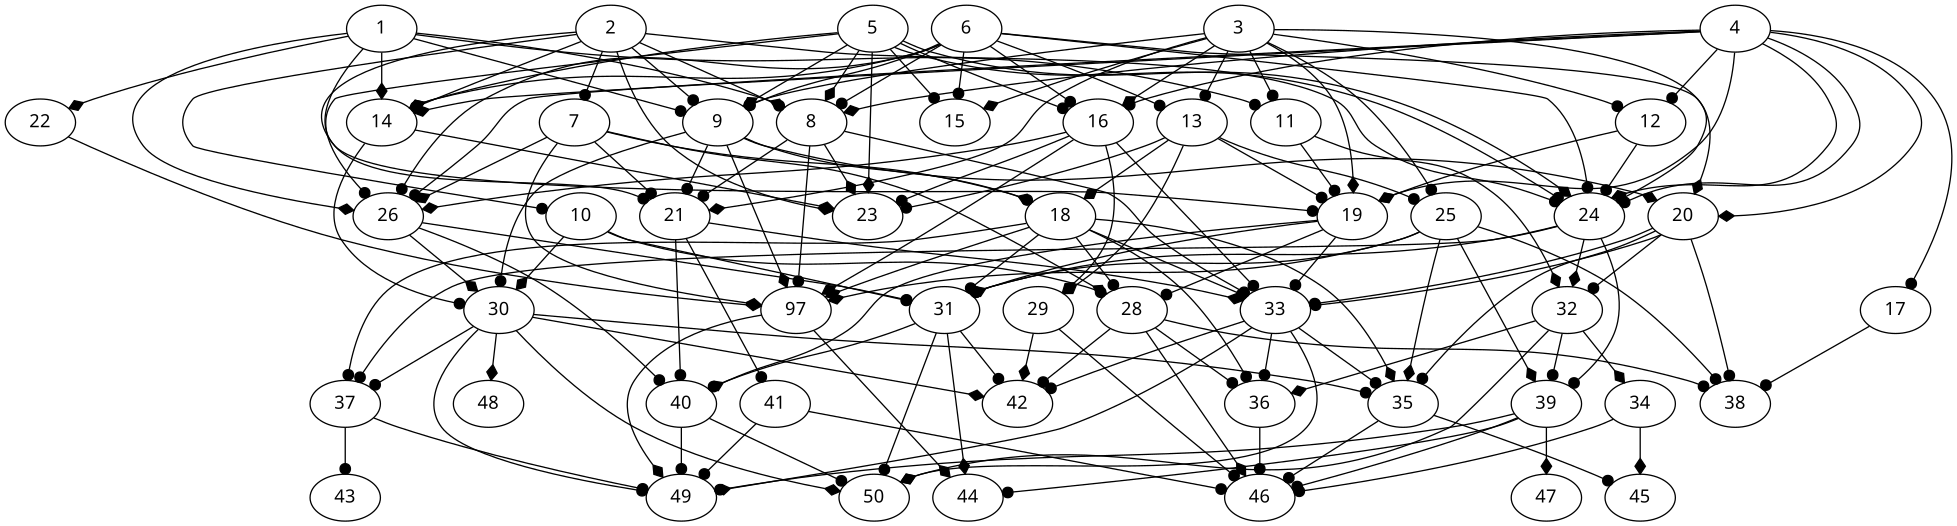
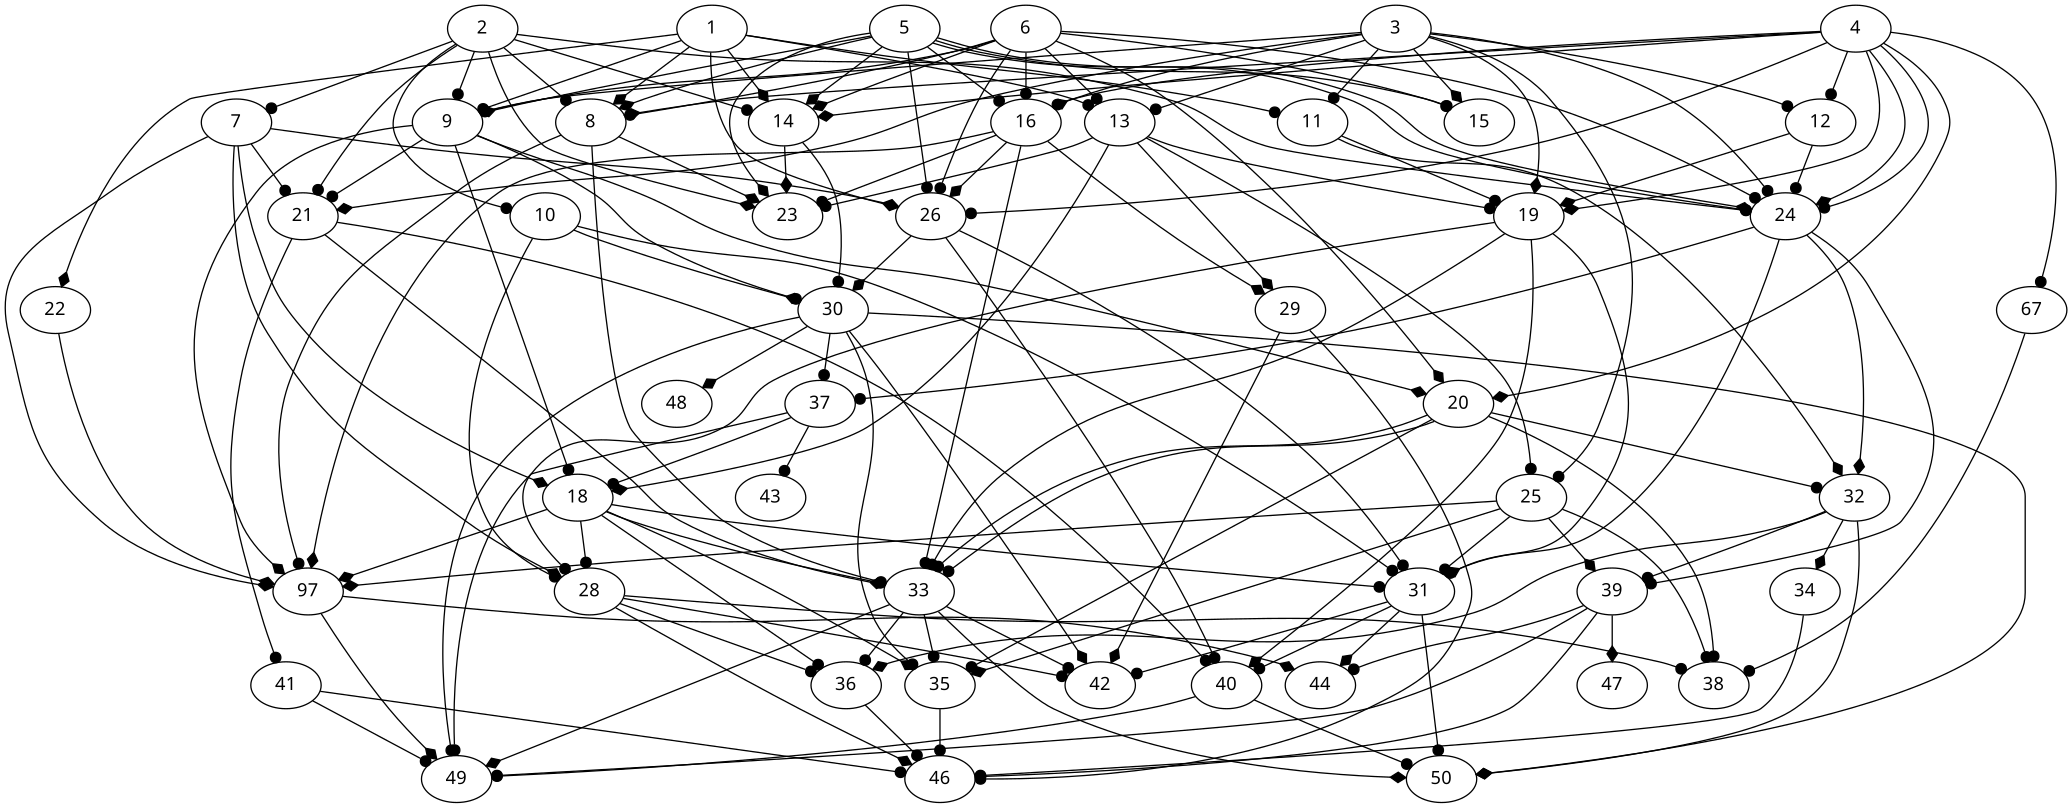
edge "8" -> "21": removed
edge "1" -> "19": now "1" -> "13"
edge "18" -> "37": reversed
node "17": label "17" -> "67"
node "45": removed
